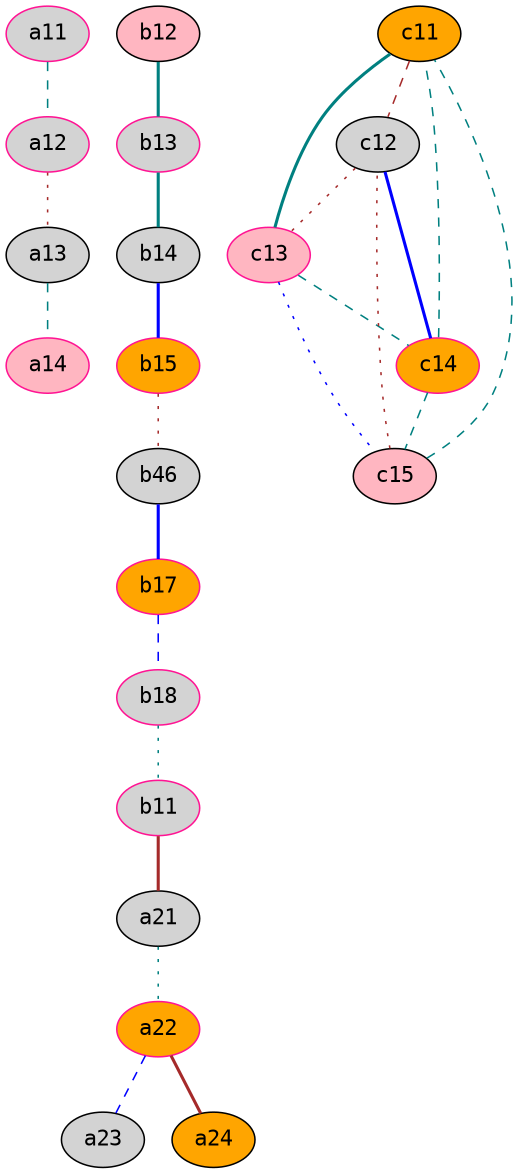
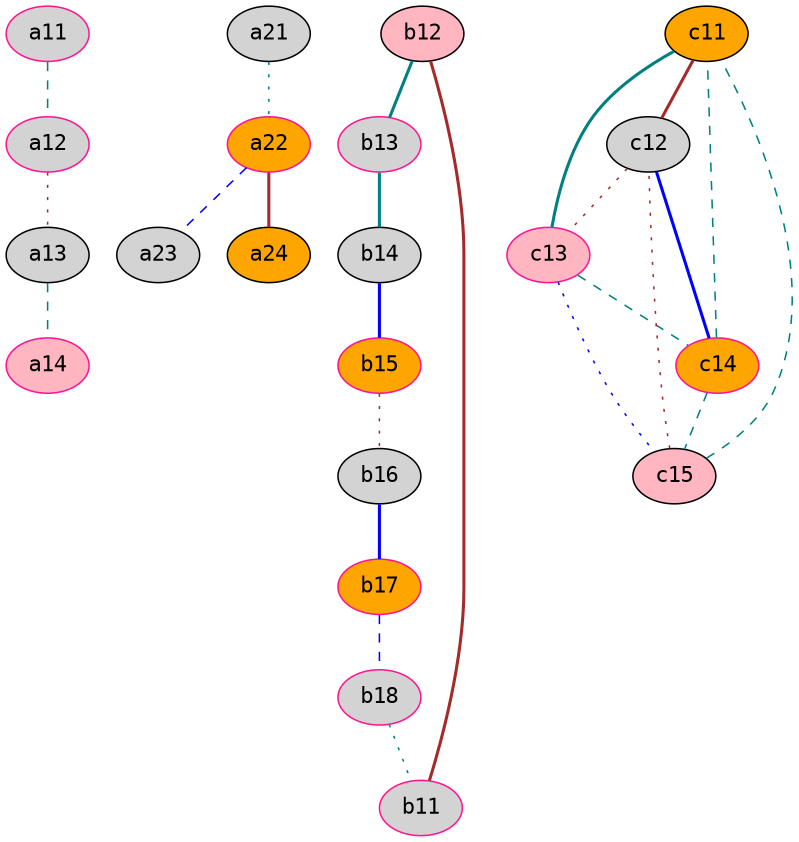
edge "c11" -- "c12": style dashed -> bold
node "b46": label "b46" -> "b16"
edge "b11" -- "a21": now "b11" -- "b12"
